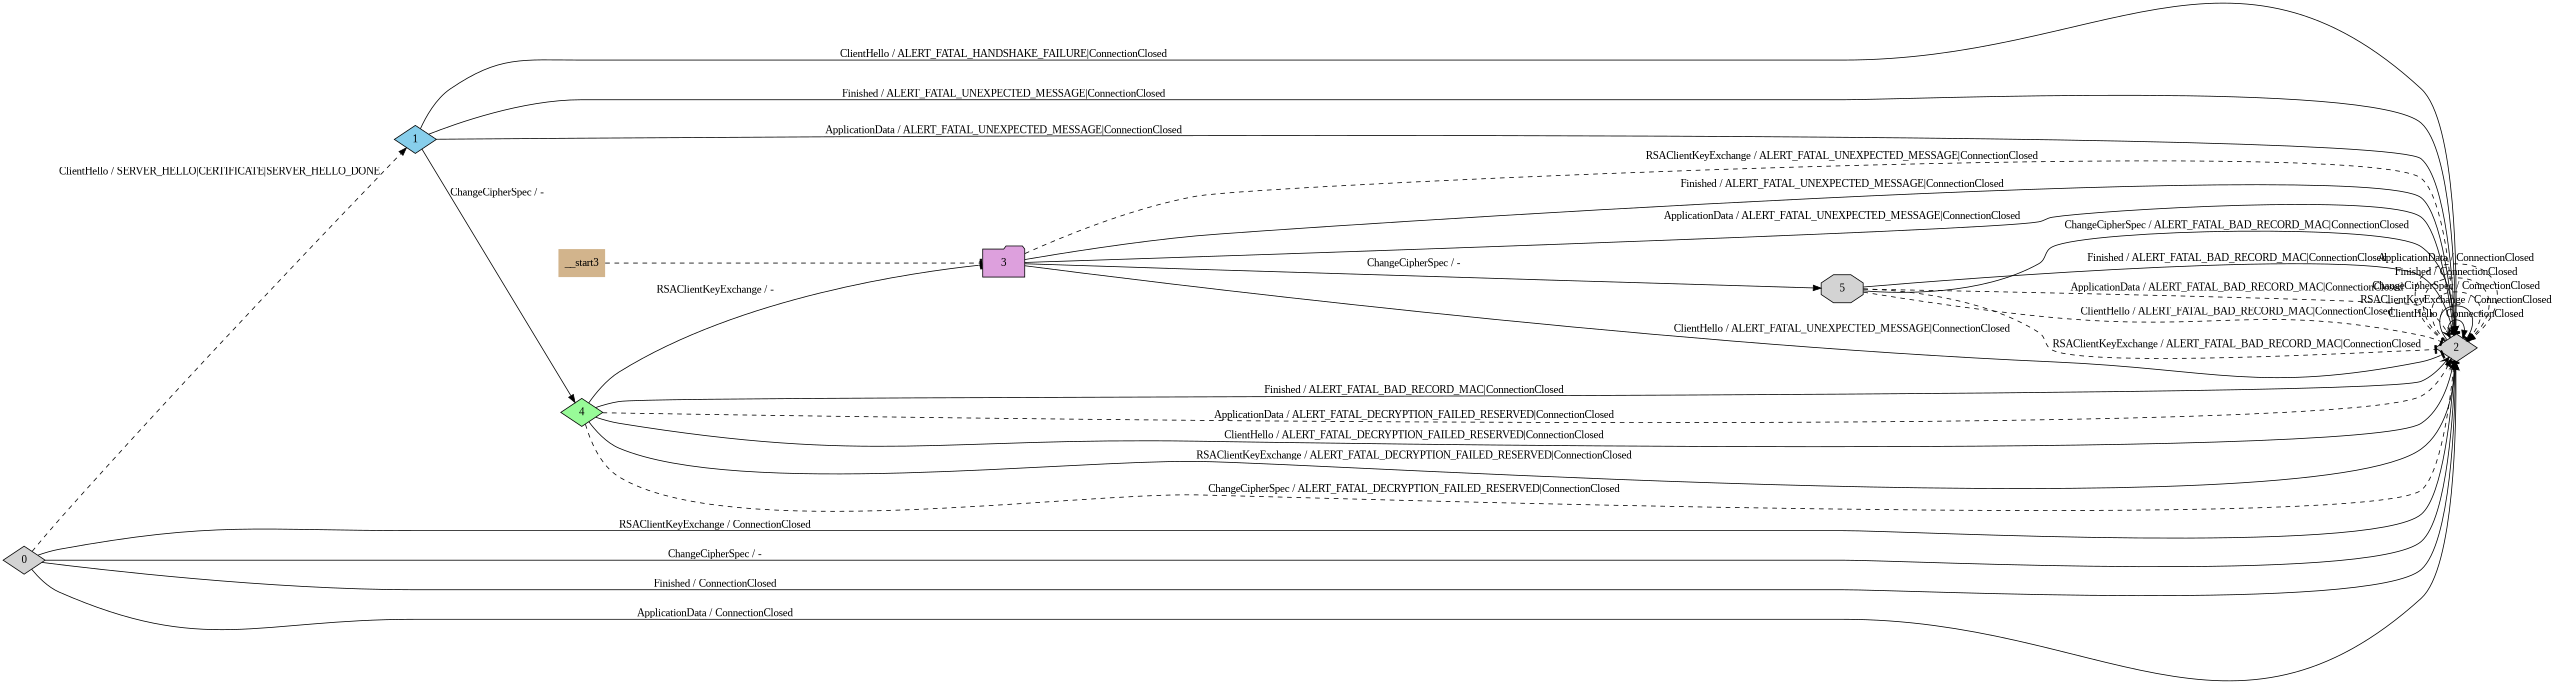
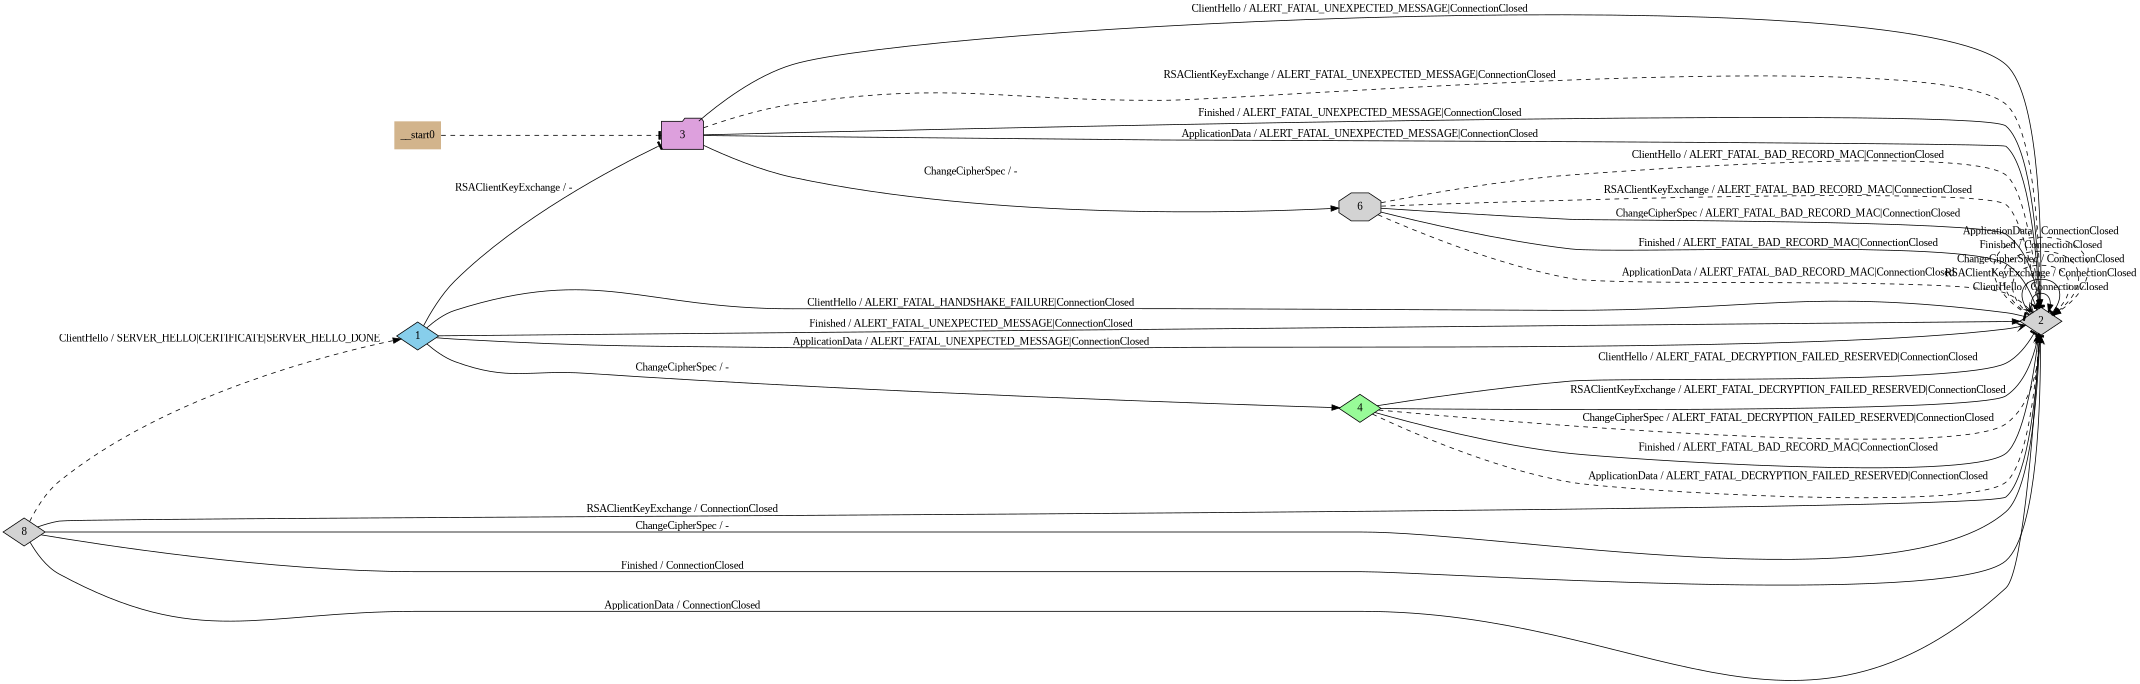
node "__start3": label "__start3" -> "__start0"
node "5": label "5" -> "6"
edge "4" -> "3": now "1" -> "3"
node "0": label "0" -> "8"
